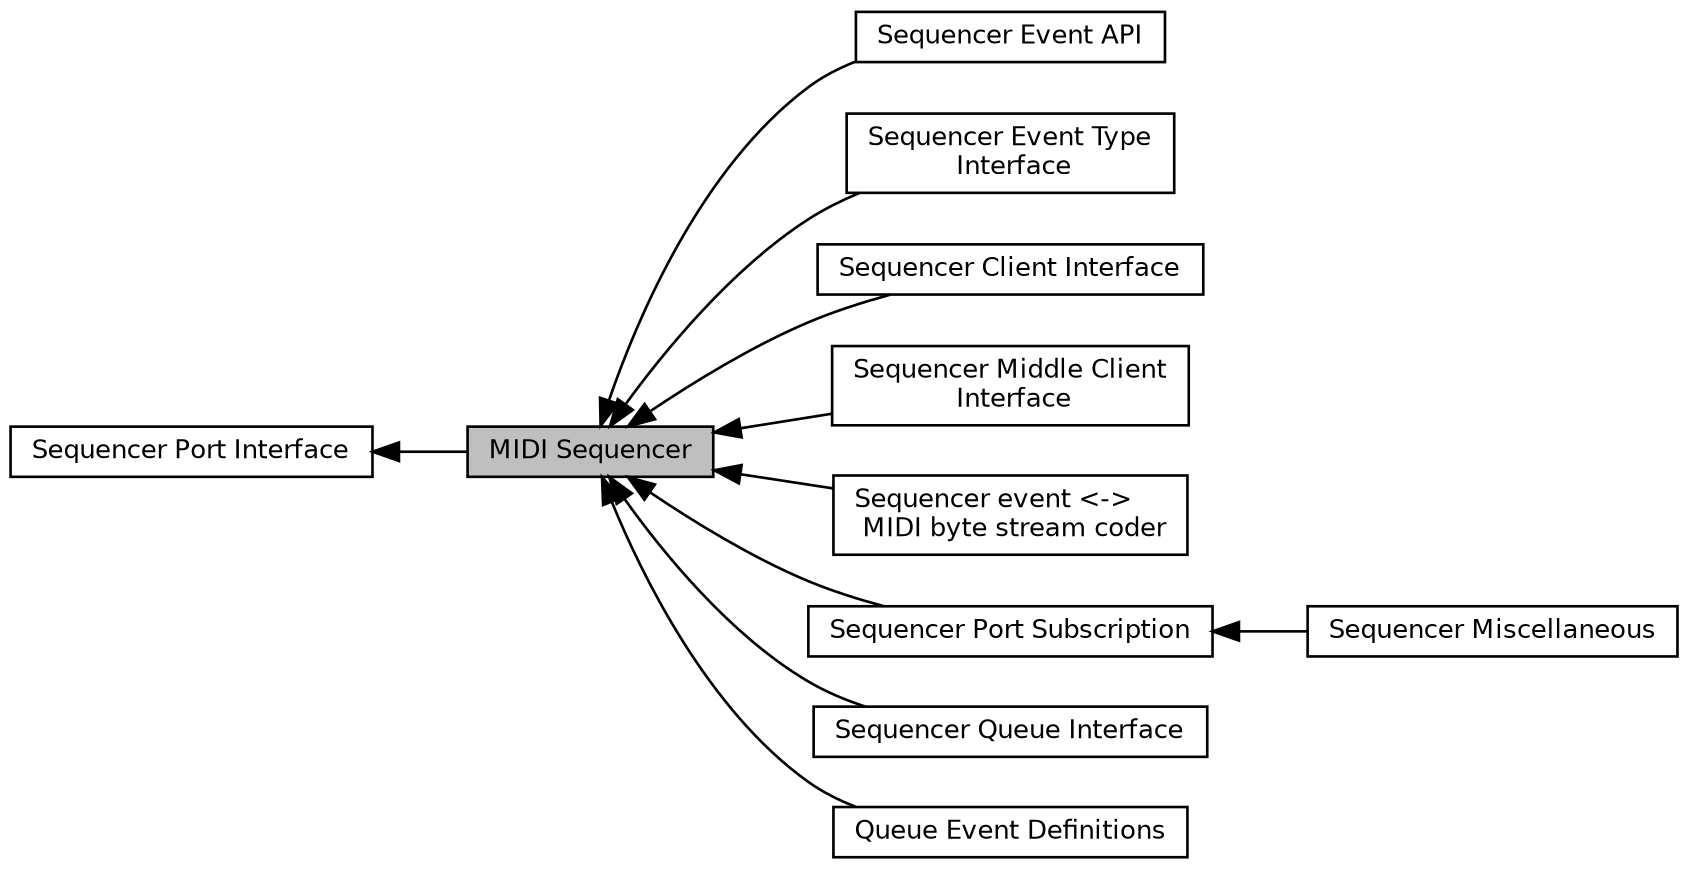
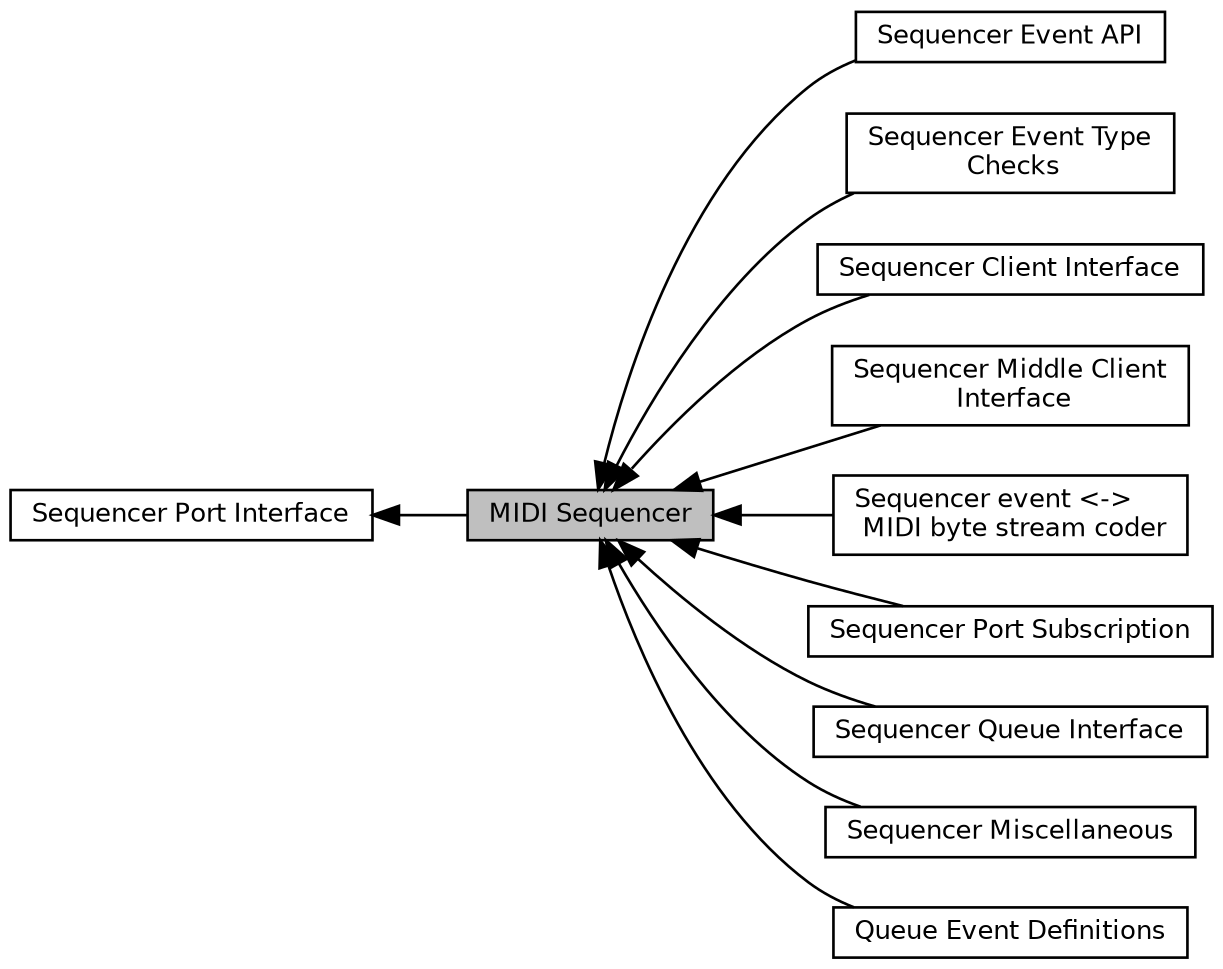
node "Sequencer Event Type Interface": label "Sequencer Event Type Interface" -> "Sequencer Event Type Checks"
edge "Sequencer Miscellaneous" -> "Sequencer Port Subscription": now "Sequencer Miscellaneous" -> "MIDI Sequencer"
